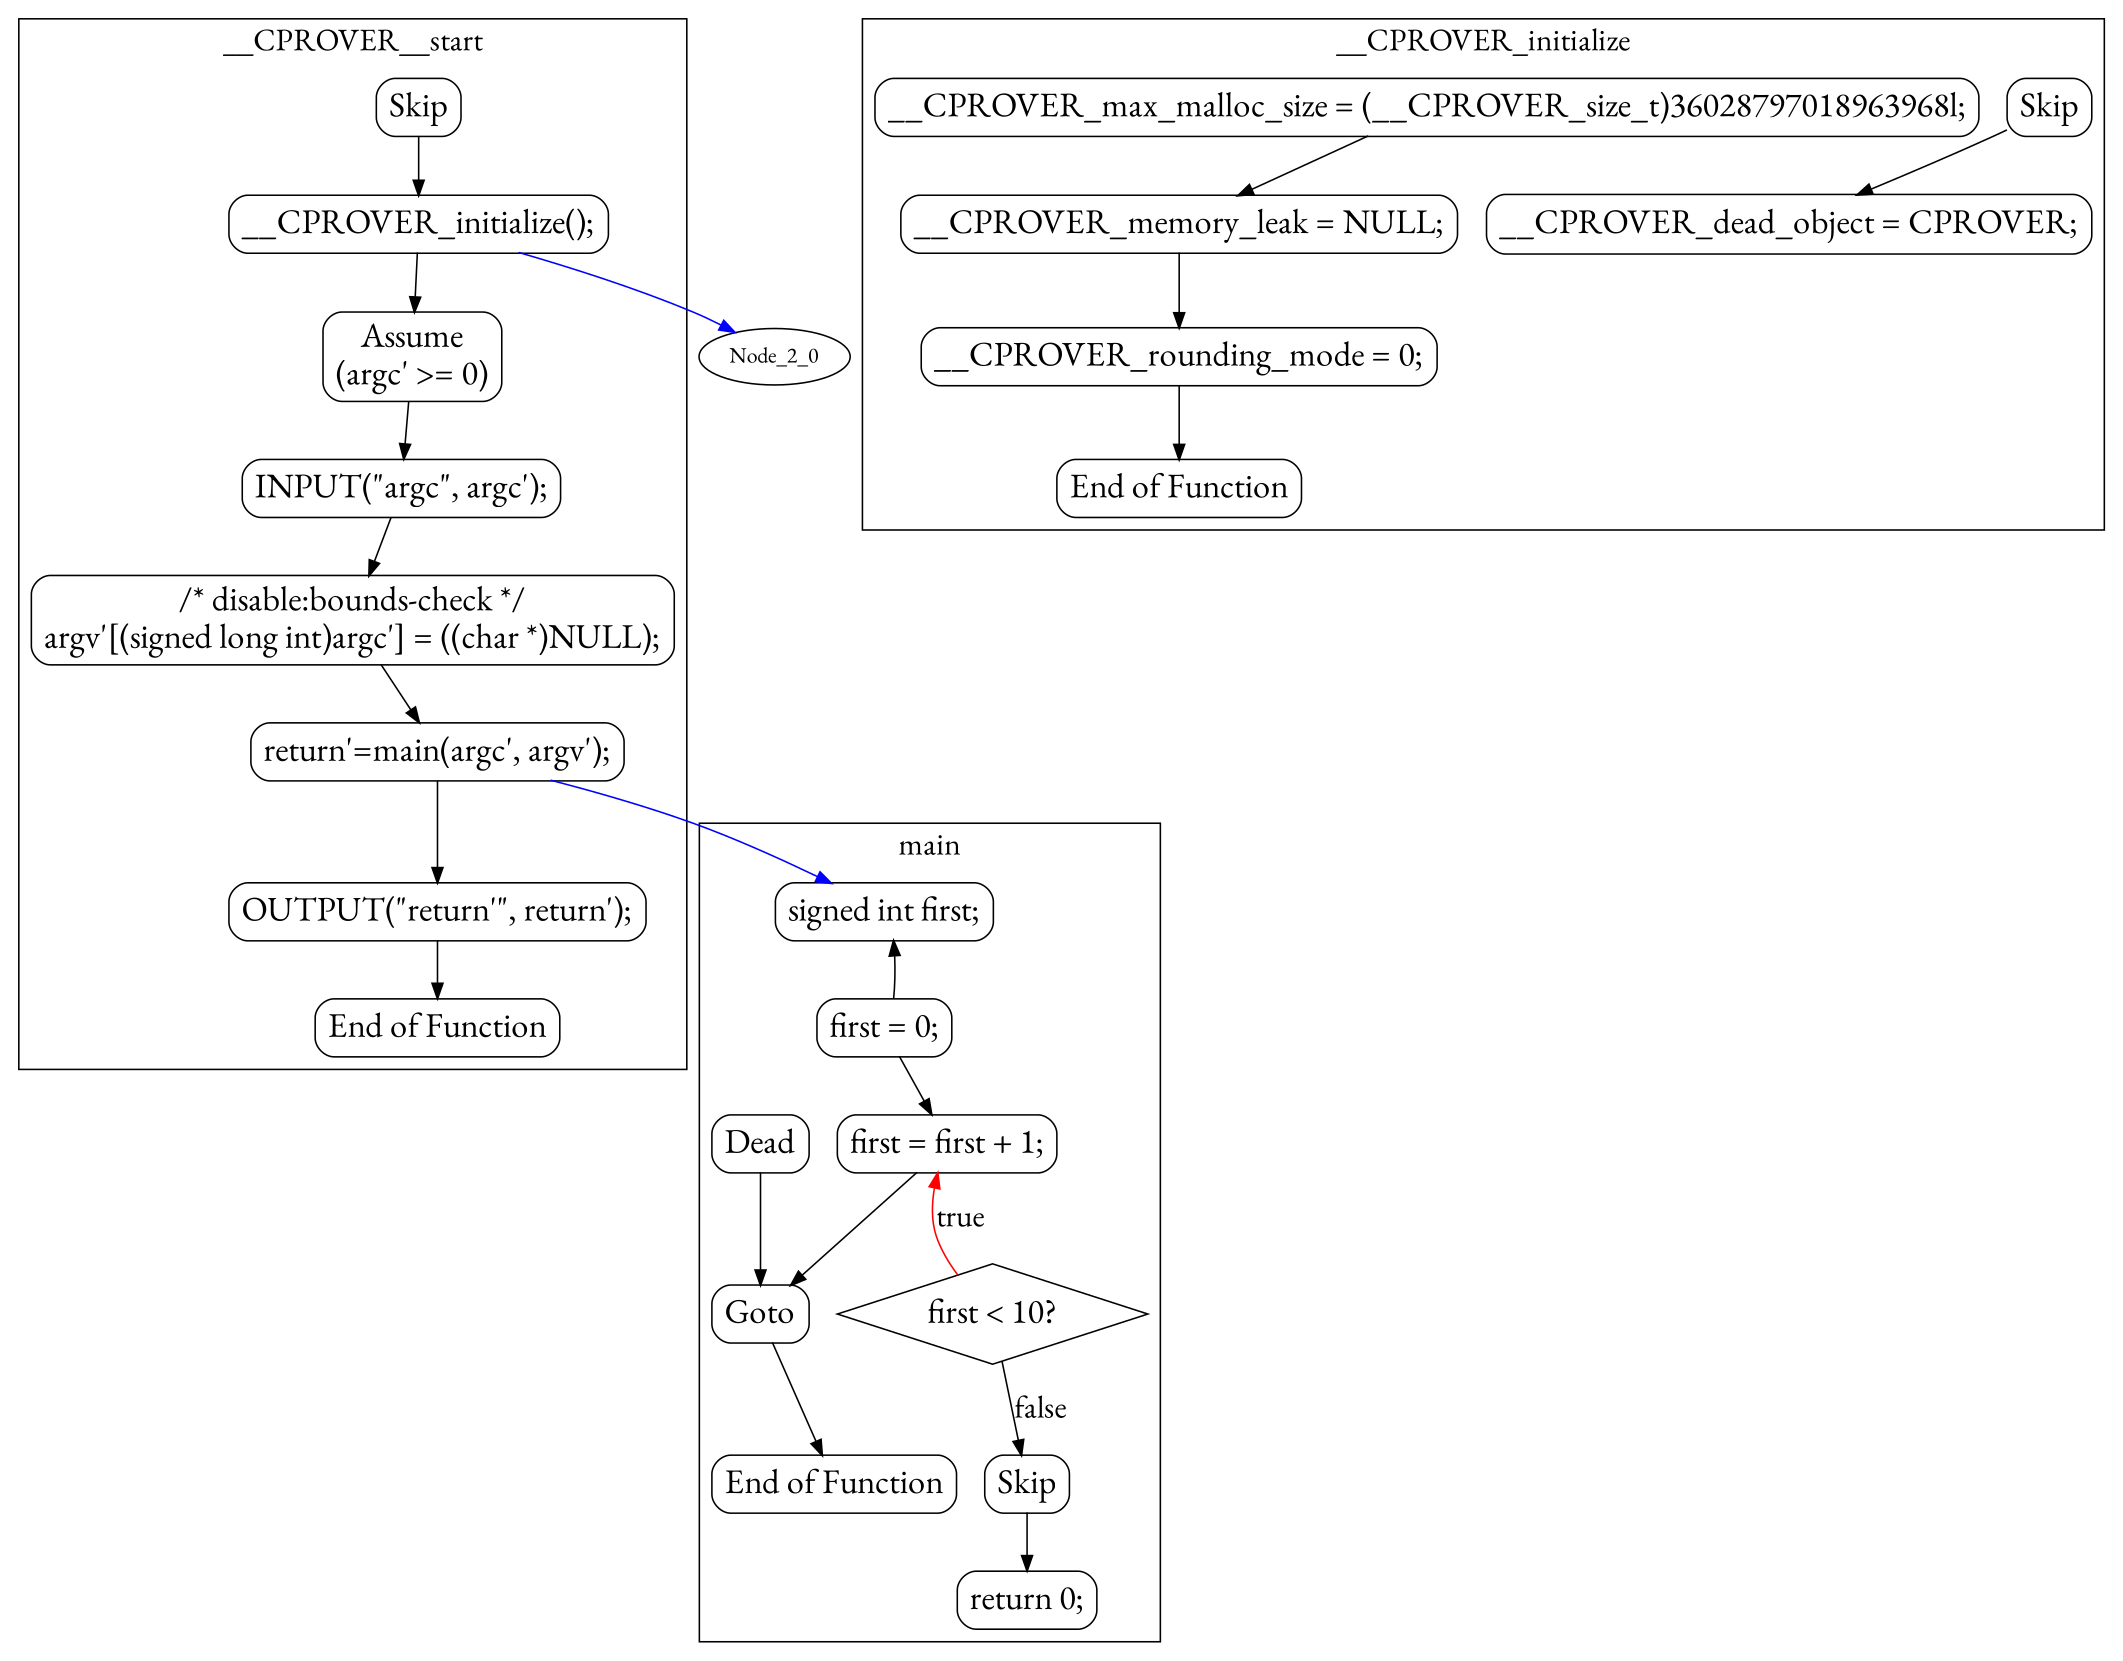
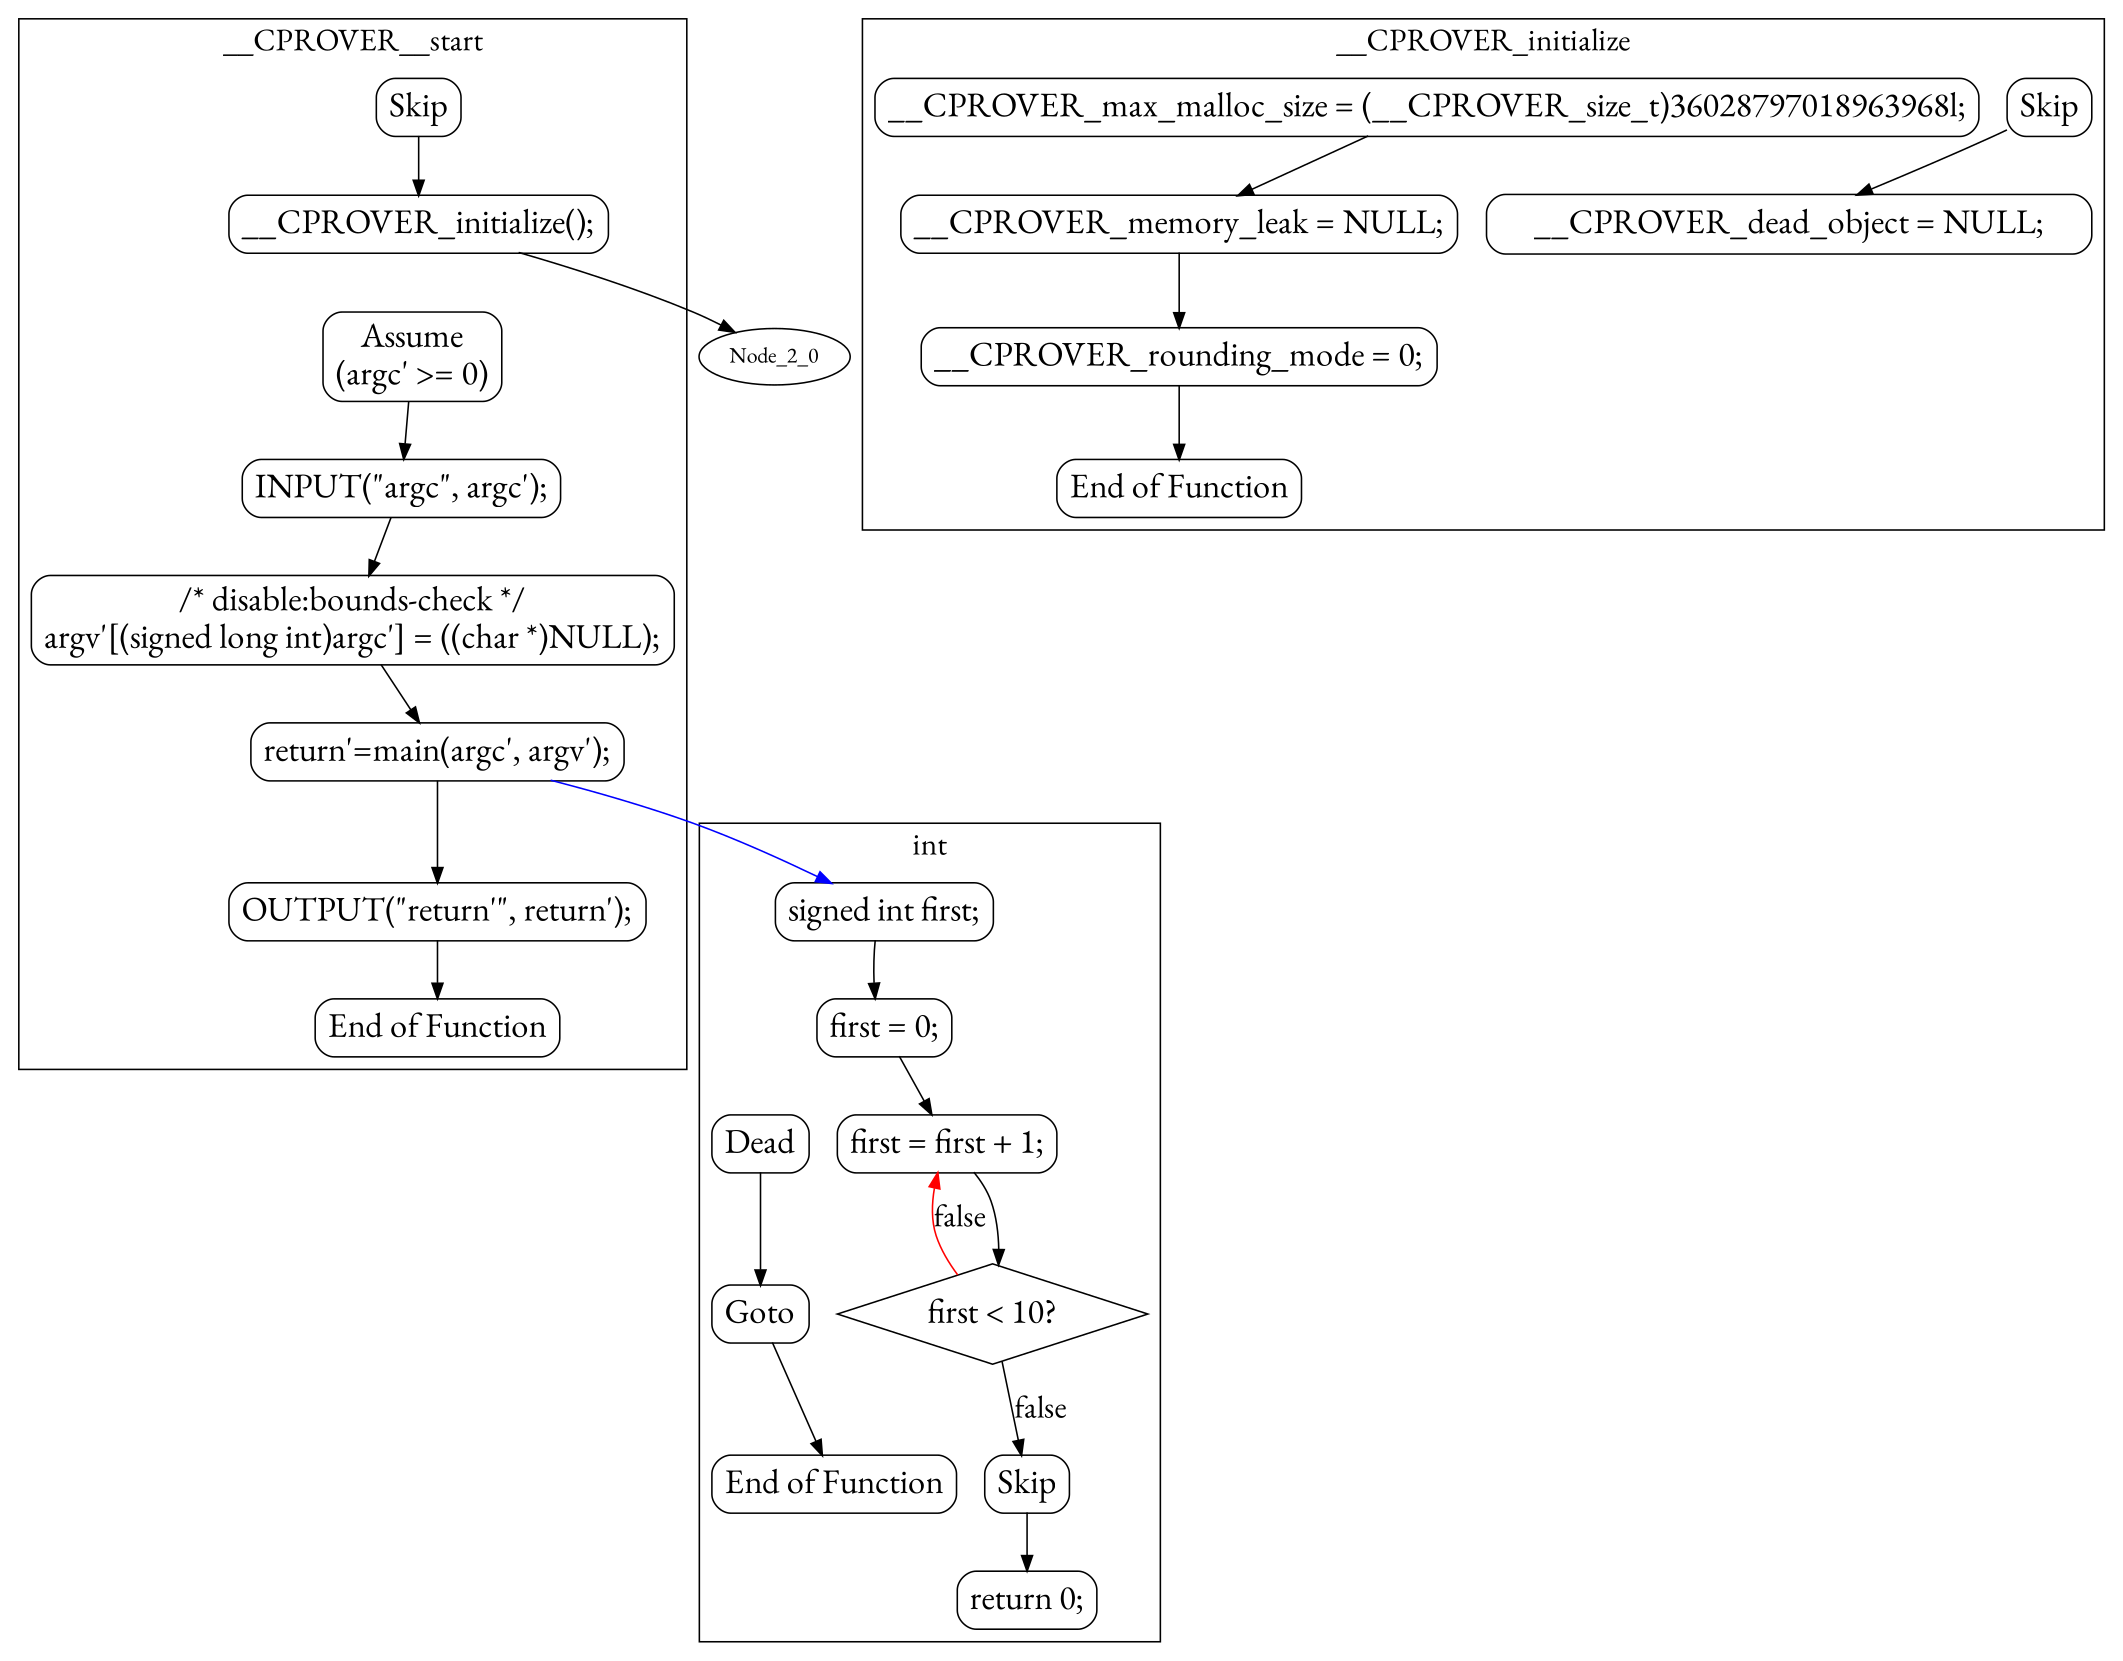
node "__CPROVER_dead_object = CPROVER;": label "__CPROVER_dead_object = CPROVER;" -> "__CPROVER_dead_object = NULL;"
edge "__CPROVER_initialize();" -> "Assume (argc' >= 0)": removed
edge "__CPROVER_initialize();" -> "Node_2_0": color blue -> black
cluster "main": label "main" -> "int"
edge "first = 0;" -> "signed int first;": reversed
edge "first < 10?" -> "first = first + 1;": label "true" -> "false"
edge "first = first + 1;" -> "Goto": now "first = first + 1;" -> "first < 10?"
